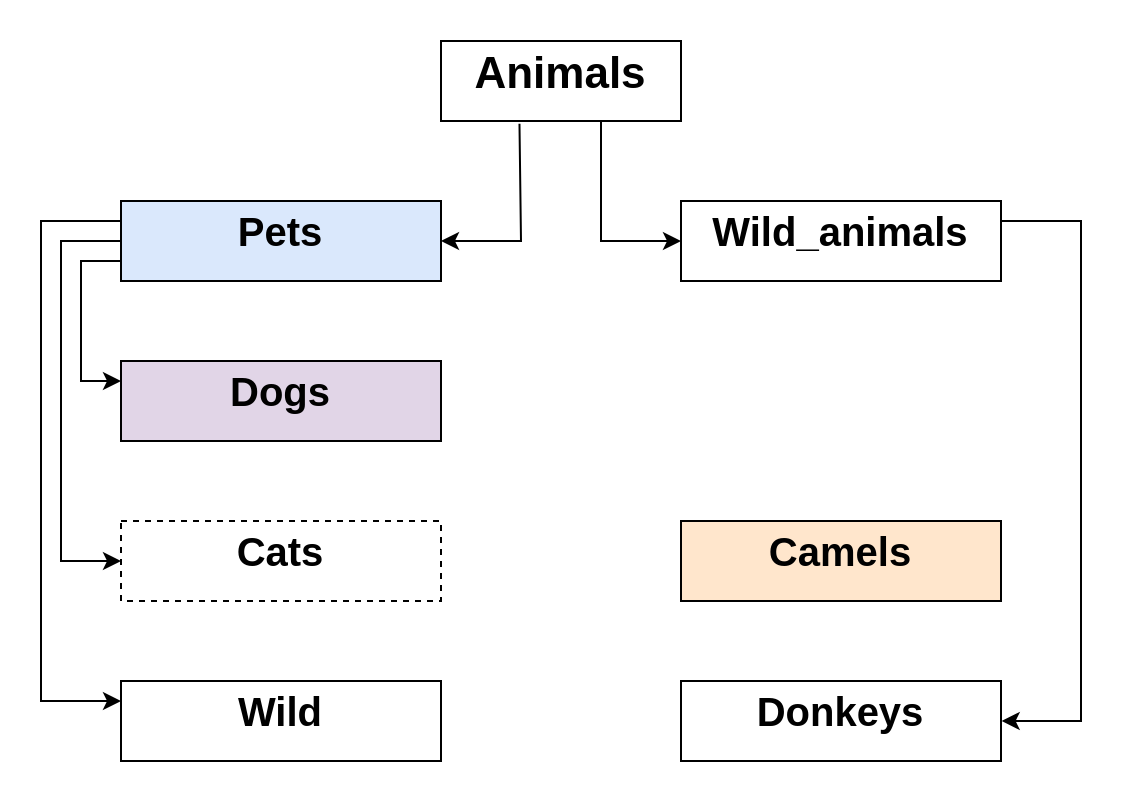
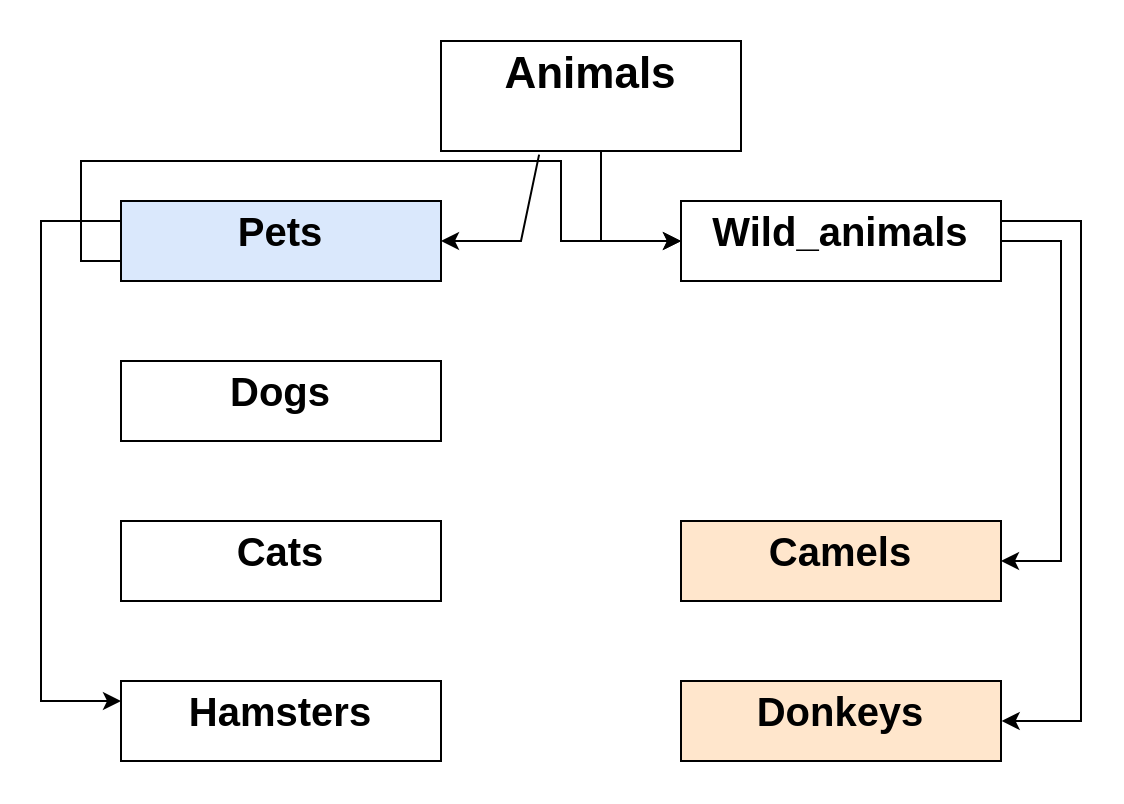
node "Animals": size 240x80 -> 300x110
edge "Pets" -> "Dogs": now "Pets" -> "Wild_animals"
edge "Pets" -> "Cats": removed
edge "Wild_animals" -> "Camels": added
node "Dogs": fillcolor #e1d5e7 -> #ffffff
node "Cats": style dashed -> solid
node "Wild": label "Wild" -> "Hamsters"
node "Donkeys": fillcolor #ffffff -> #ffe6cc
